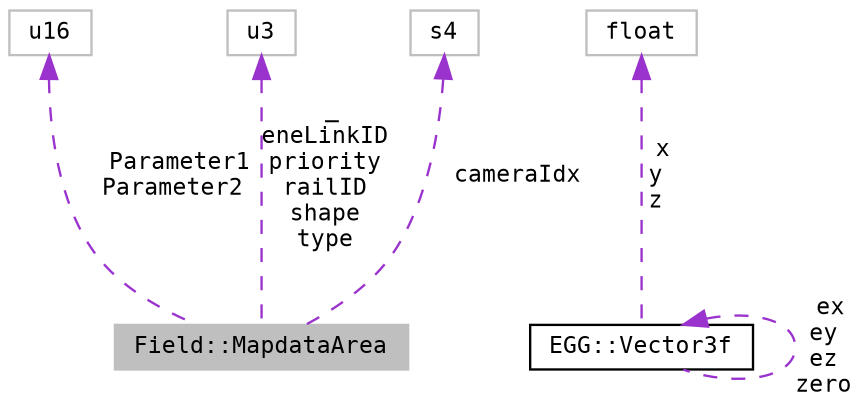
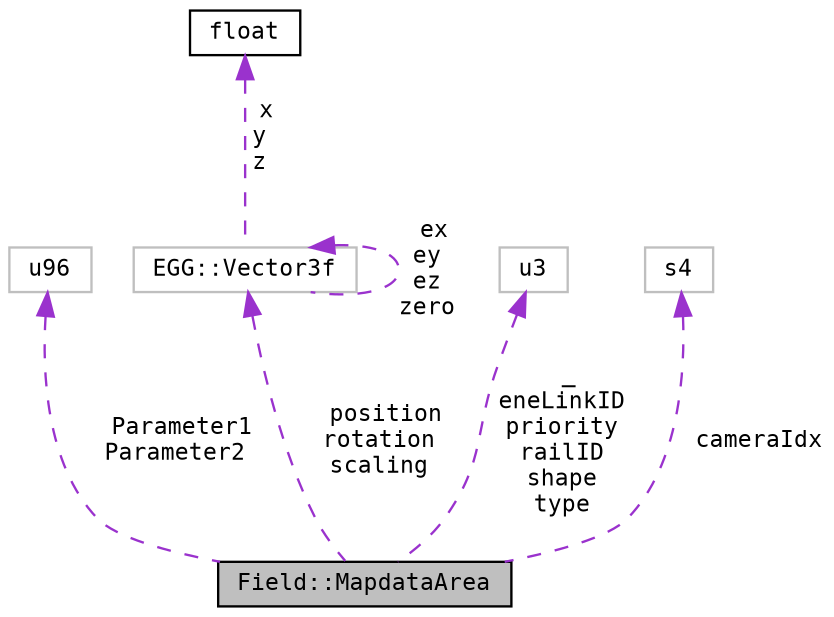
node "u16": label "u16" -> "u96"
node "float": color grey75 -> black
node "Field::MapdataArea": color grey75 -> black
node "EGG::Vector3f": color black -> grey75
edge "Field::MapdataArea" -> "EGG::Vector3f": added, label "position rotation scaling"
